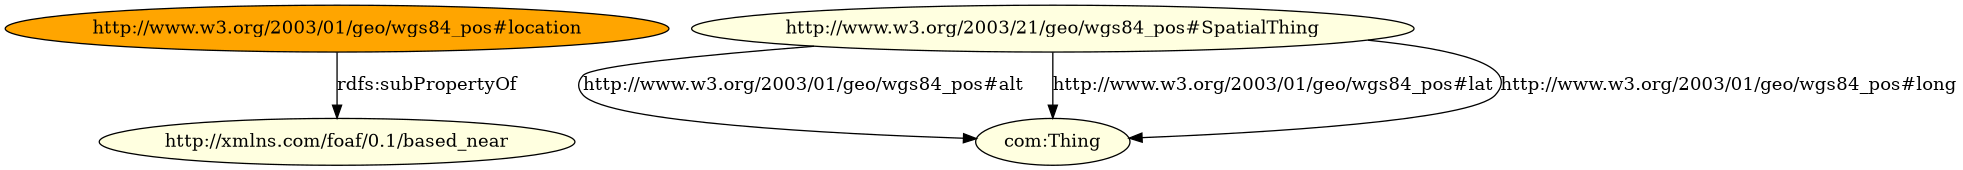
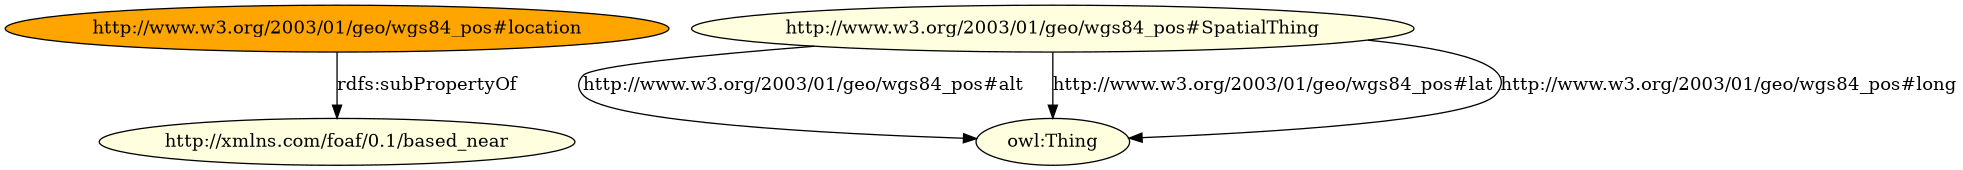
node "http://www.w3.org/2003/21/geo/wgs84_pos#SpatialThing": label "http://www.w3.org/2003/21/geo/wgs84_pos#SpatialThing" -> "http://www.w3.org/2003/01/geo/wgs84_pos#SpatialThing"
node "com:Thing": label "com:Thing" -> "owl:Thing"
